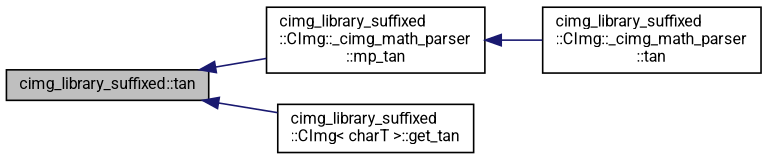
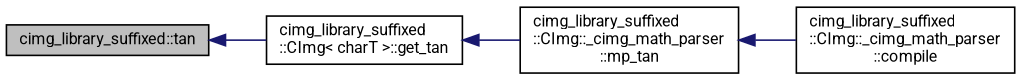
node "cimg_library_suffixed ::CImg::_cimg_math_parser ::tan": label "cimg_library_suffixed ::CImg::_cimg_math_parser ::tan" -> "cimg_library_suffixed ::CImg::_cimg_math_parser ::compile"
edge "cimg_library_suffixed ::CImg::_cimg_math_parser ::mp_tan" -> "cimg_library_suffixed::tan": now "cimg_library_suffixed ::CImg::_cimg_math_parser ::mp_tan" -> "cimg_library_suffixed ::CImg< charT >::get_tan"
